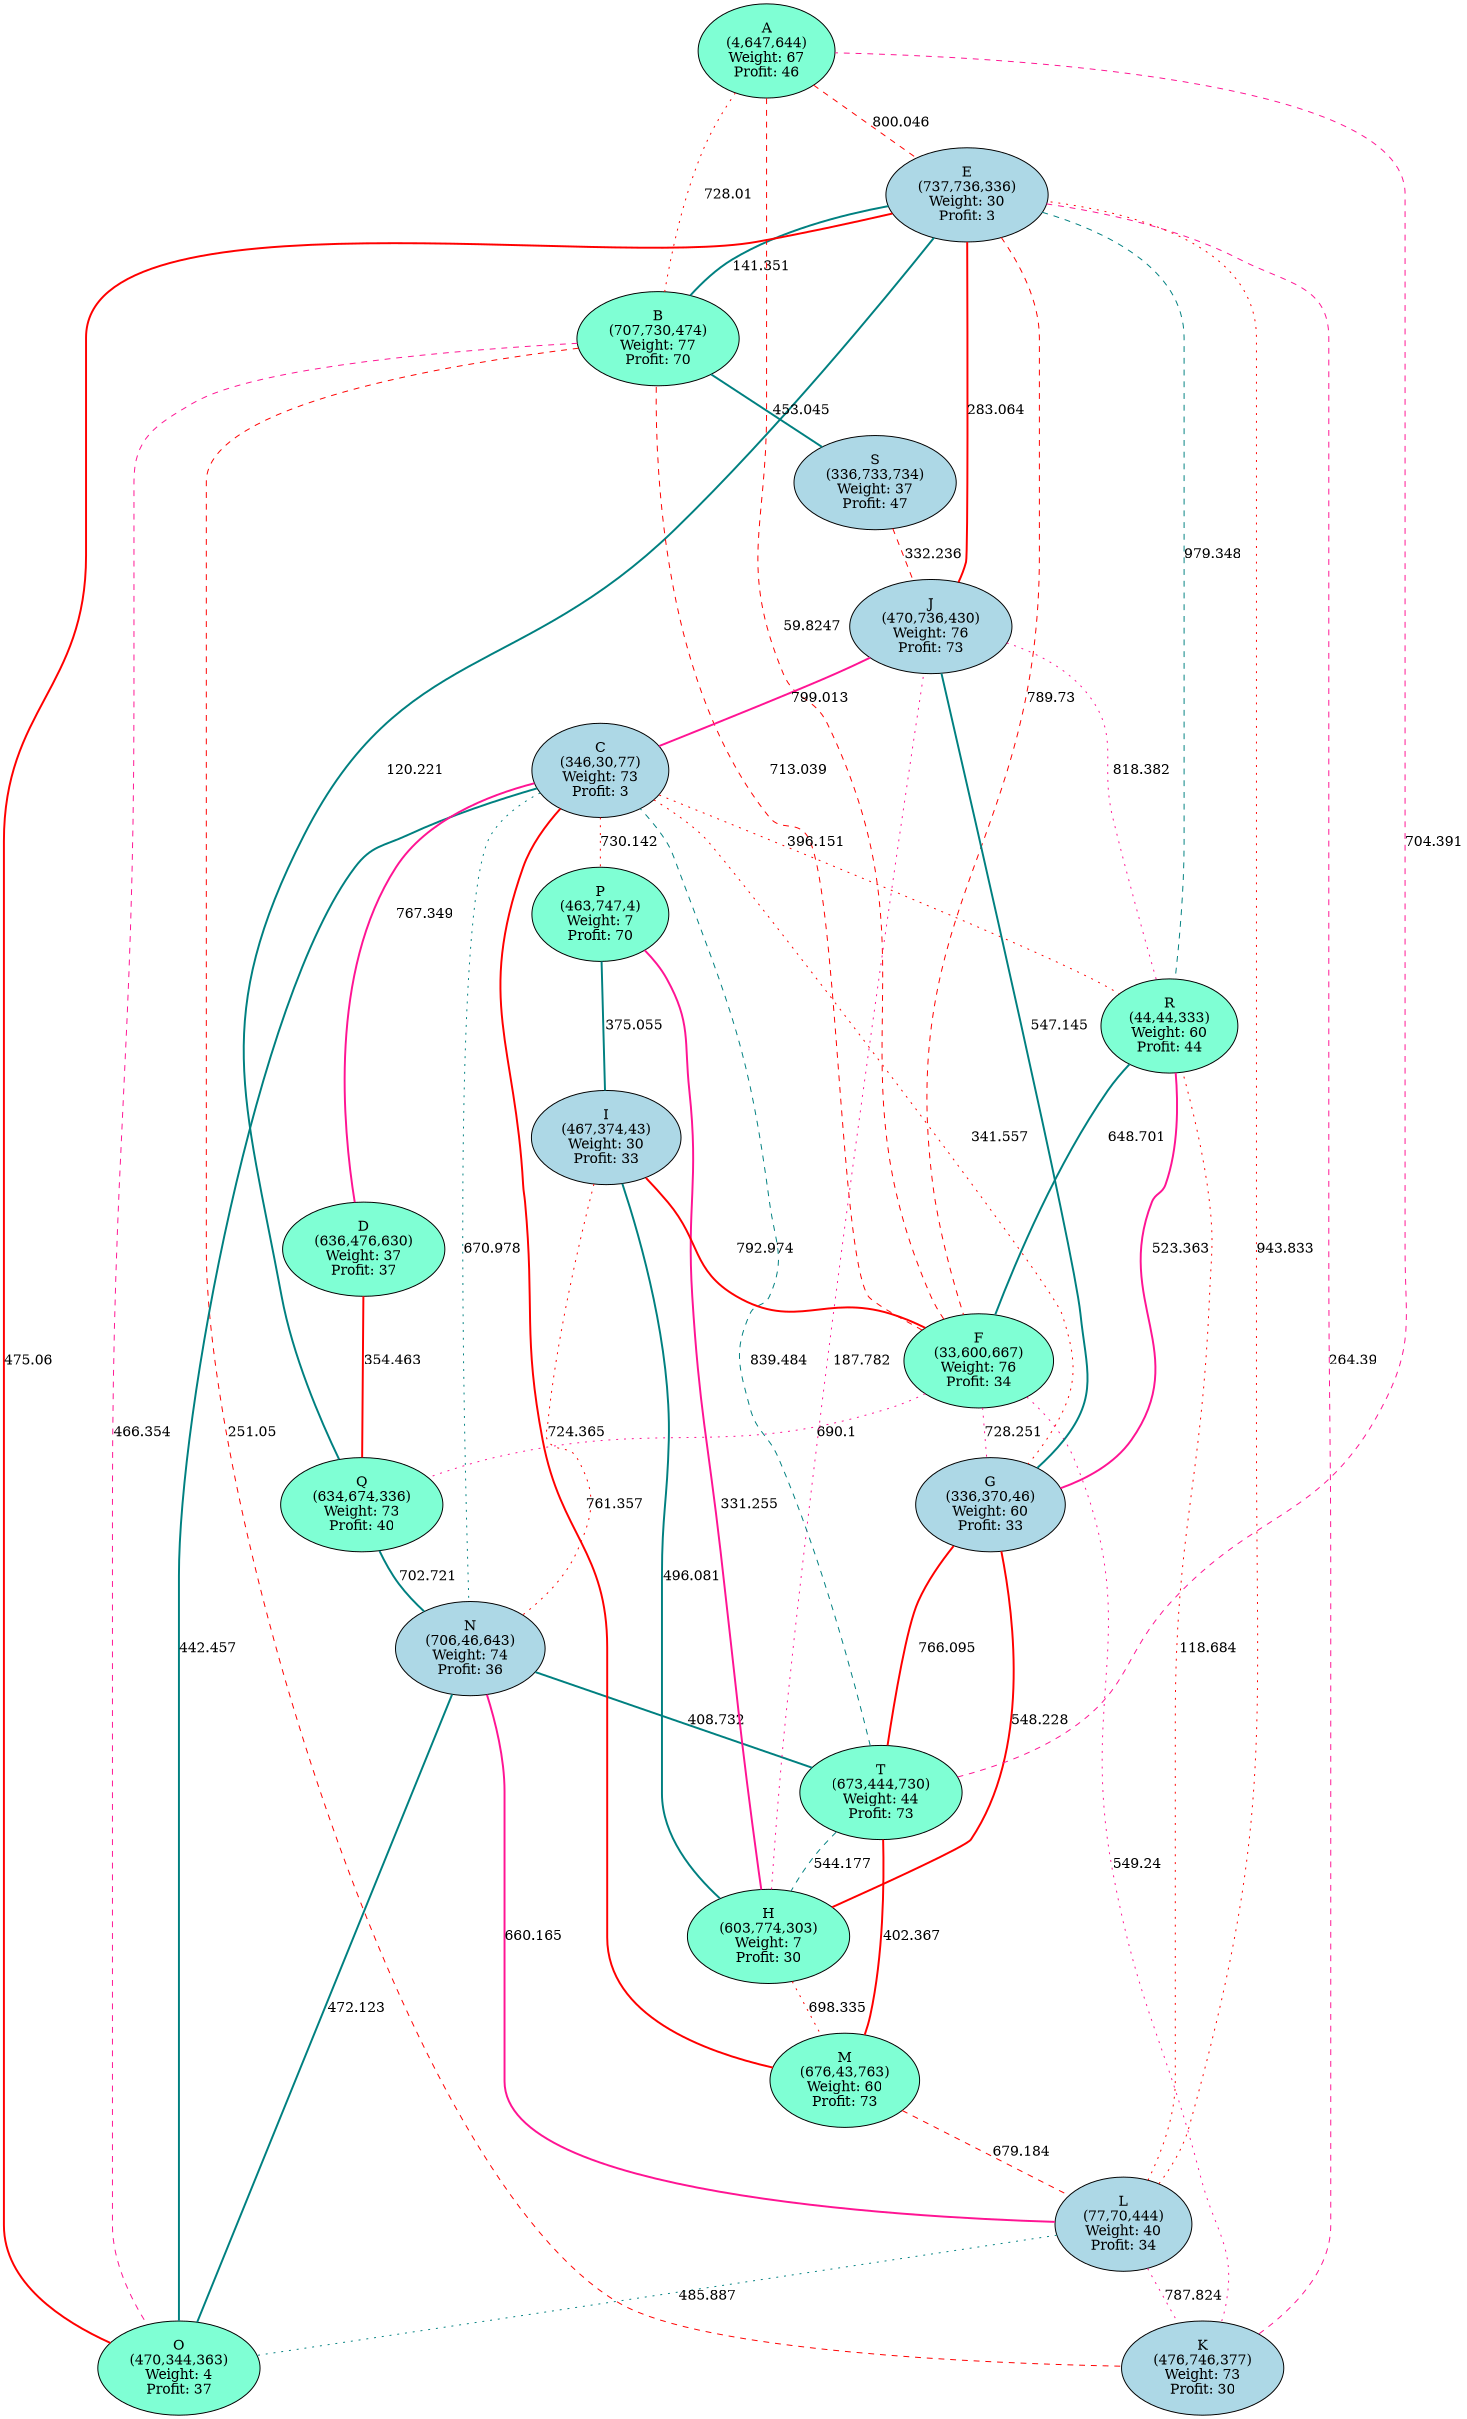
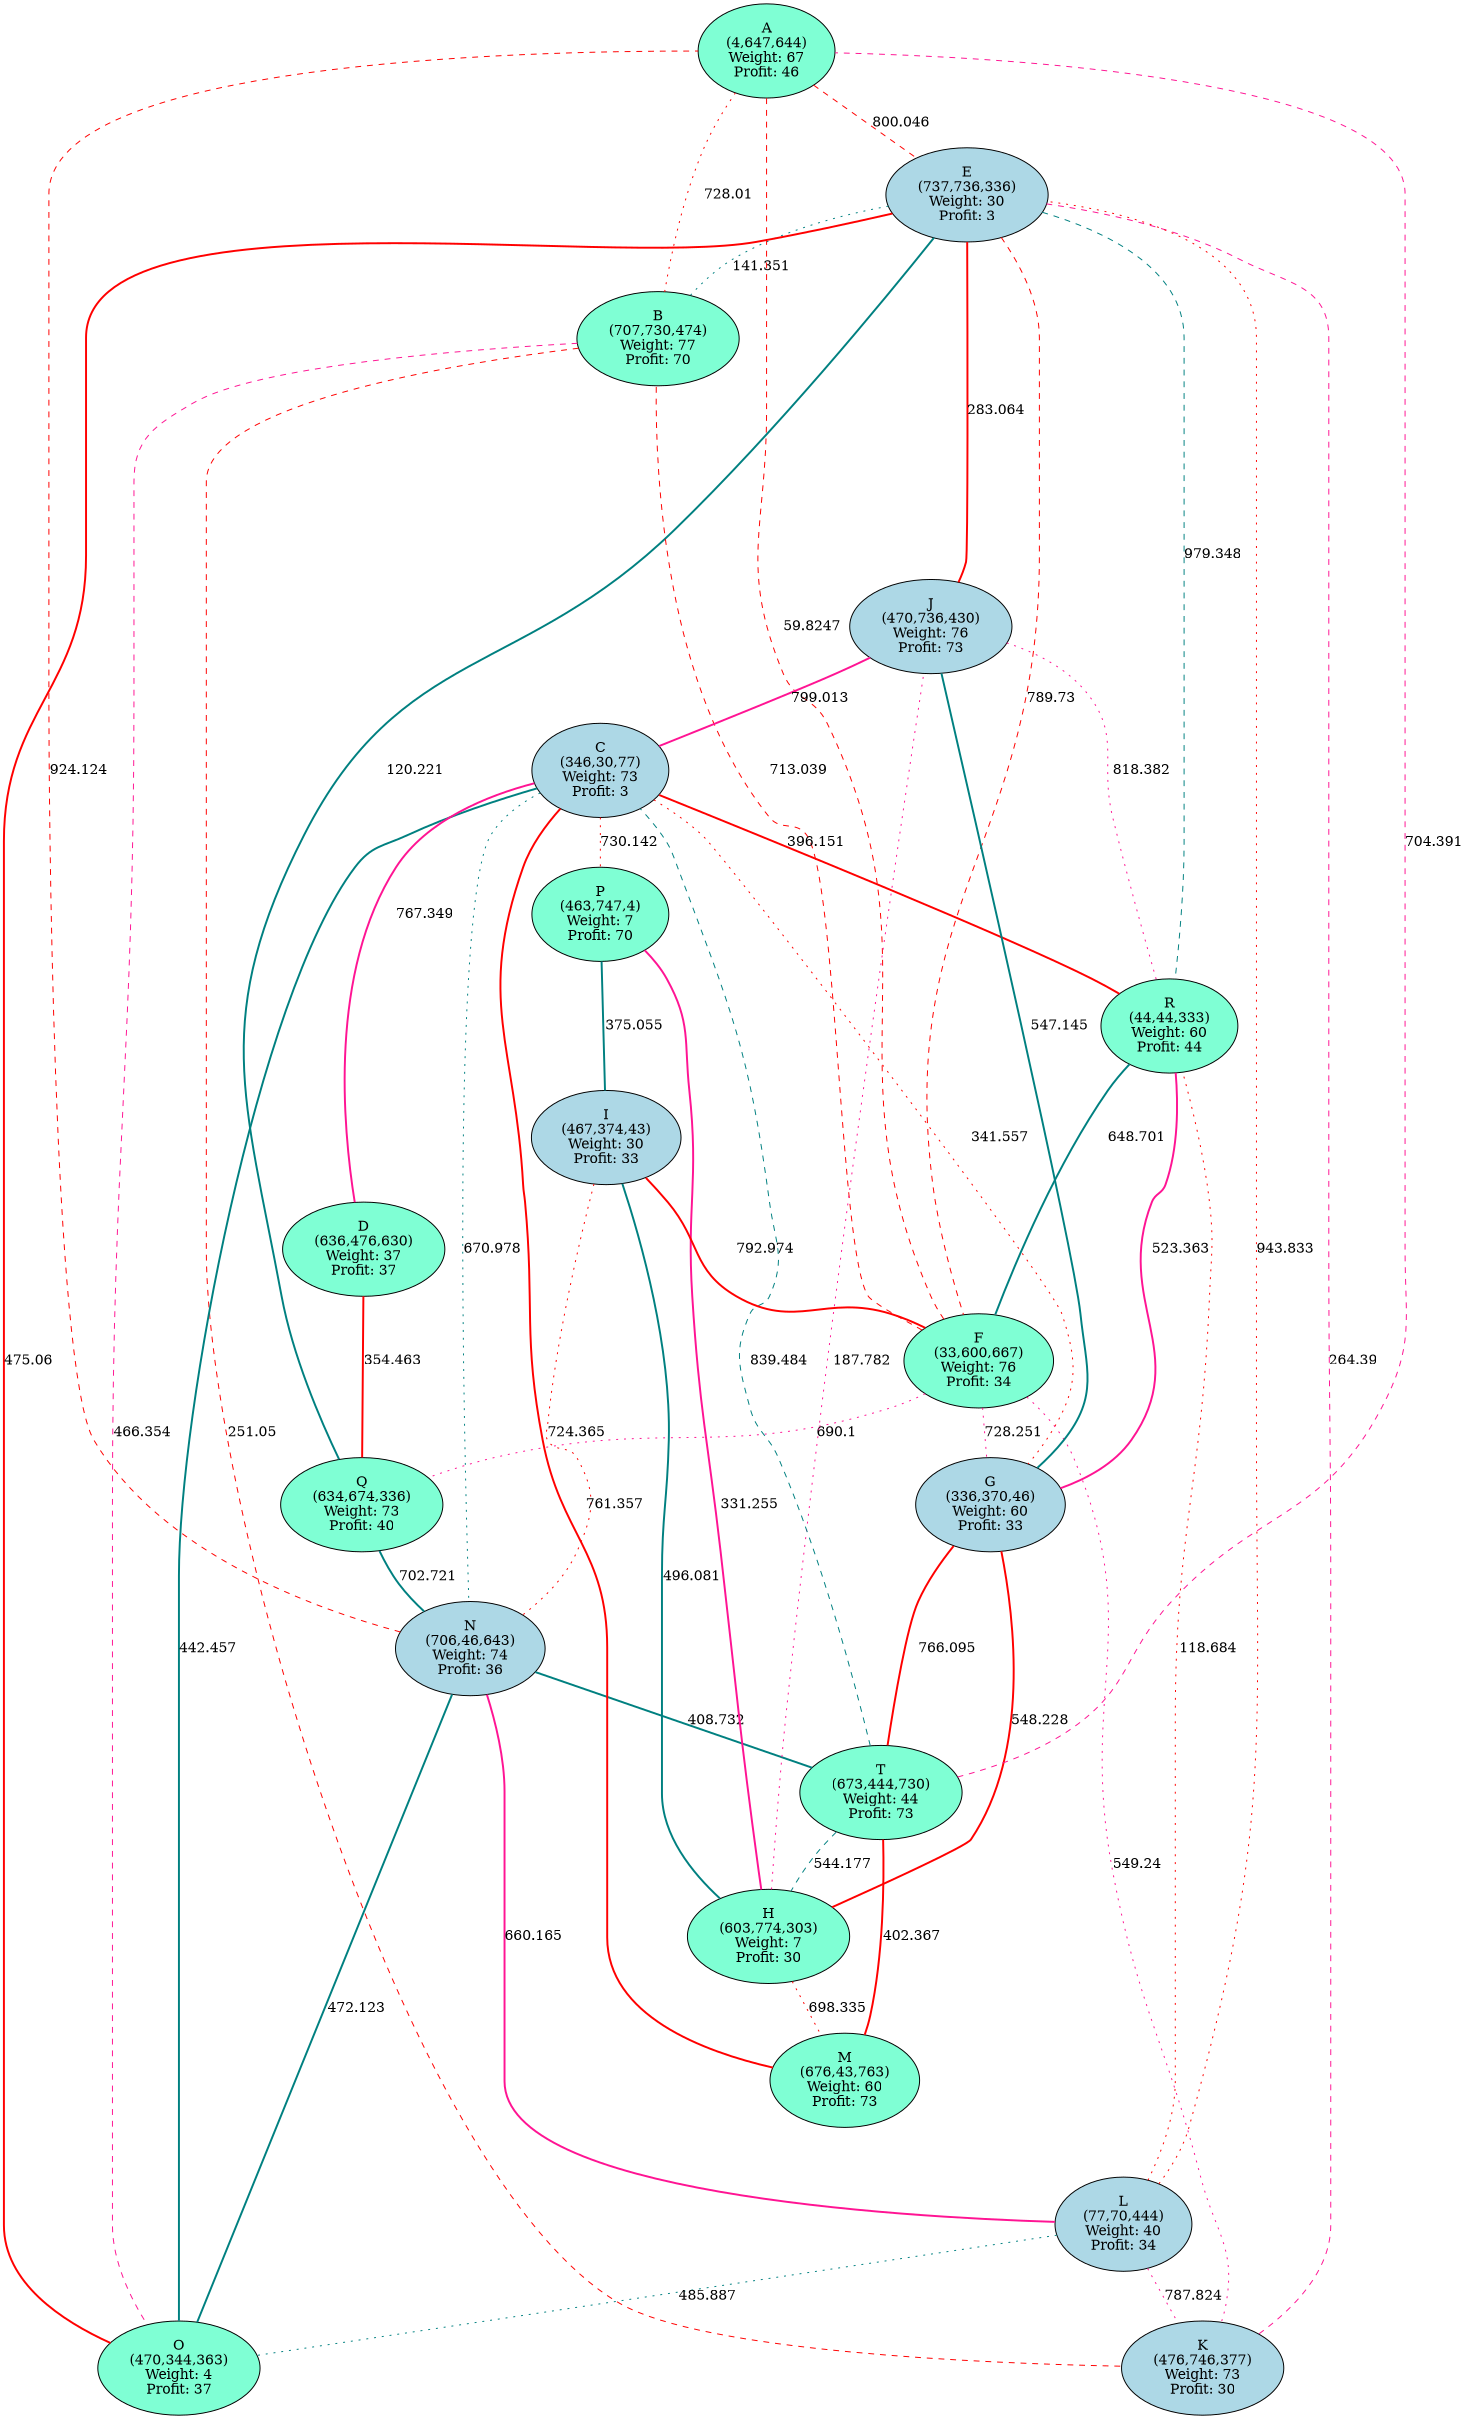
edge "E (737,736,336) Weight: 30 Profit: 3" -- "B (707,730,474) Weight: 77 Profit: 70": style bold -> dotted
node "S (336,733,734) Weight: 37 Profit: 47": removed
edge "A (4,647,644) Weight: 67 Profit: 46" -- "N (706,46,643) Weight: 74 Profit: 36": added, label "924.124"
edge "C (346,30,77) Weight: 73 Profit: 3" -- "R (44,44,333) Weight: 60 Profit: 44": style dotted -> bold
edge "M (676,43,763) Weight: 60 Profit: 73" -- "L (77,70,444) Weight: 40 Profit: 34": removed, label "679.184"
